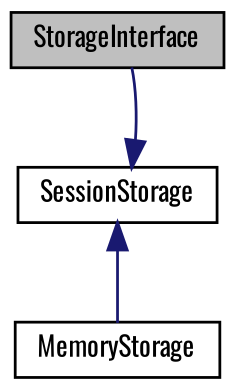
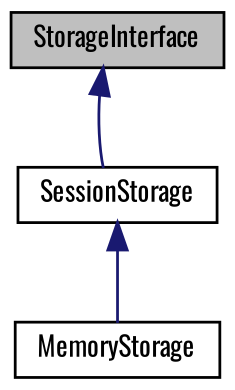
edge "StorageInterface" -> "SessionStorage": reversed
